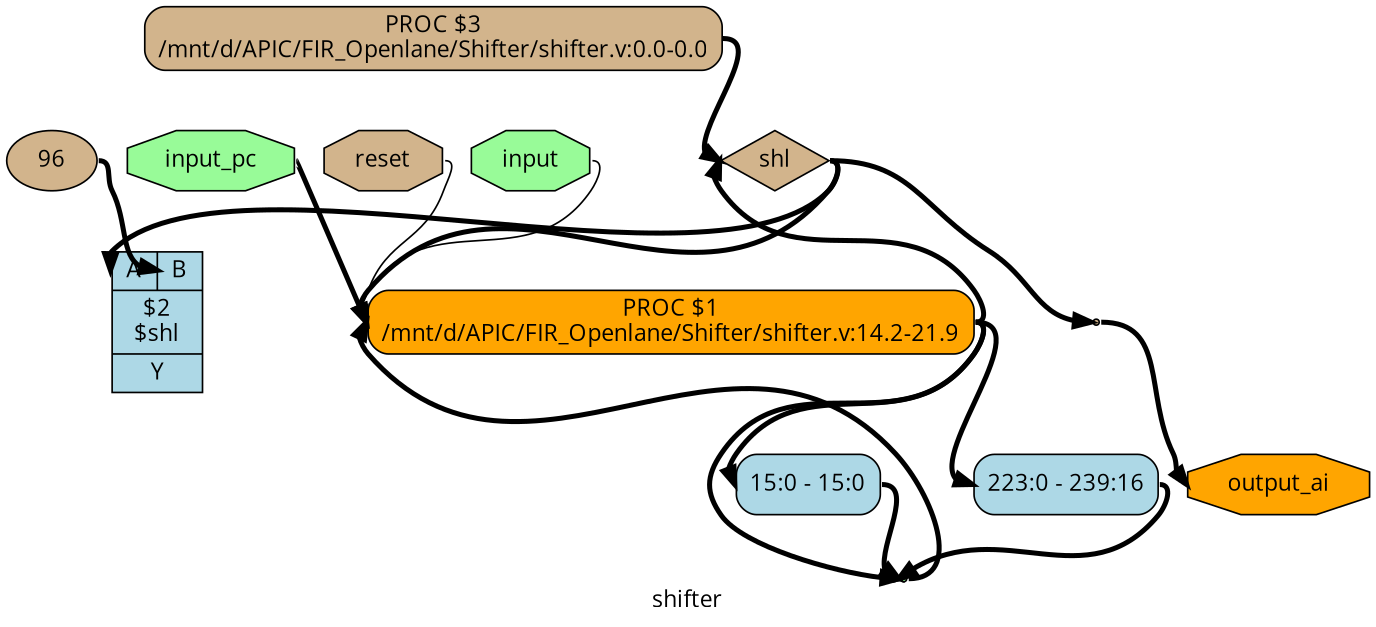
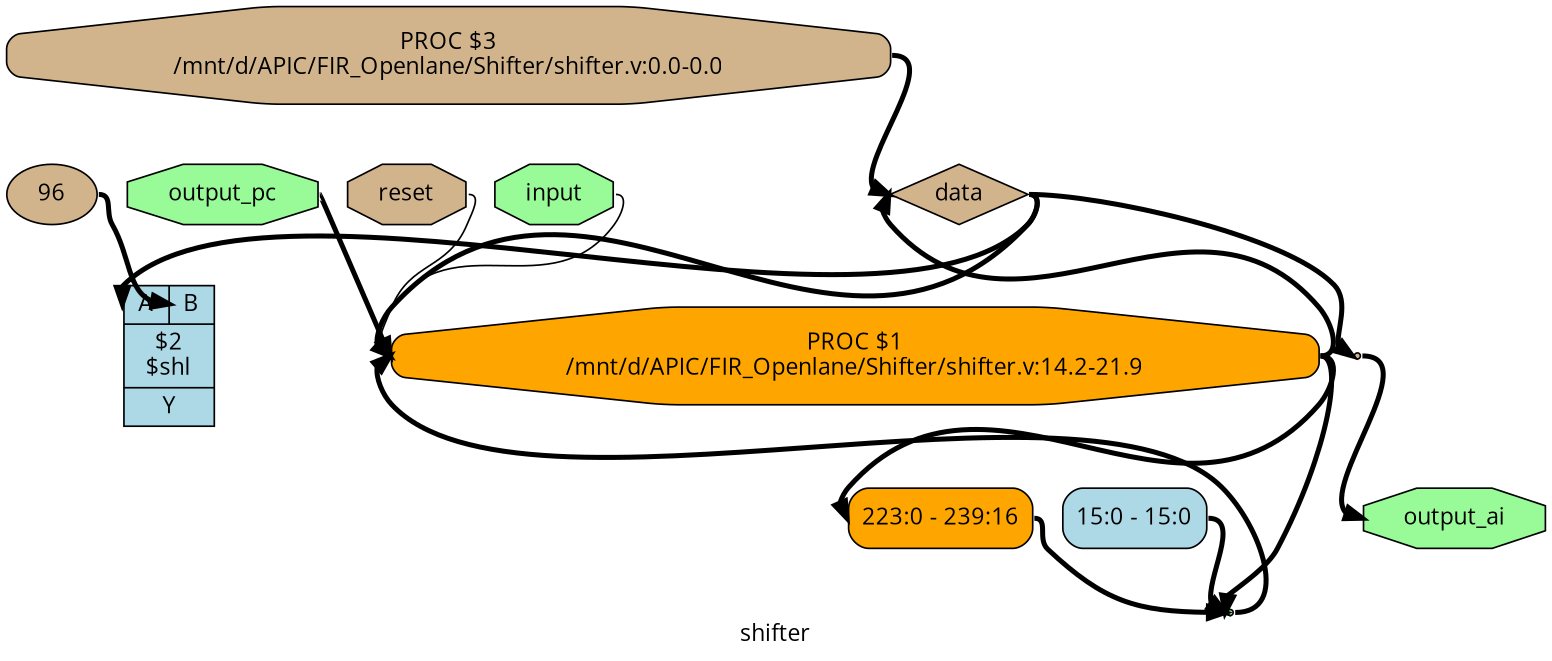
node "PROC $3 /mnt/d/APIC/FIR_Openlane/Shifter/shifter.v:0.0-0.0": shape box -> octagon
node "input_pc": label "input_pc" -> "output_pc"
node "shl": label "shl" -> "data"
node "PROC $1 /mnt/d/APIC/FIR_Openlane/Shifter/shifter.v:14.2-21.9": shape box -> octagon
edge "PROC $1 /mnt/d/APIC/FIR_Openlane/Shifter/shifter.v:14.2-21.9" -> "15:0 - 15:0": removed
node "223:0 - 239:16": fillcolor lightblue -> orange
node "output_ai": fillcolor orange -> palegreen
